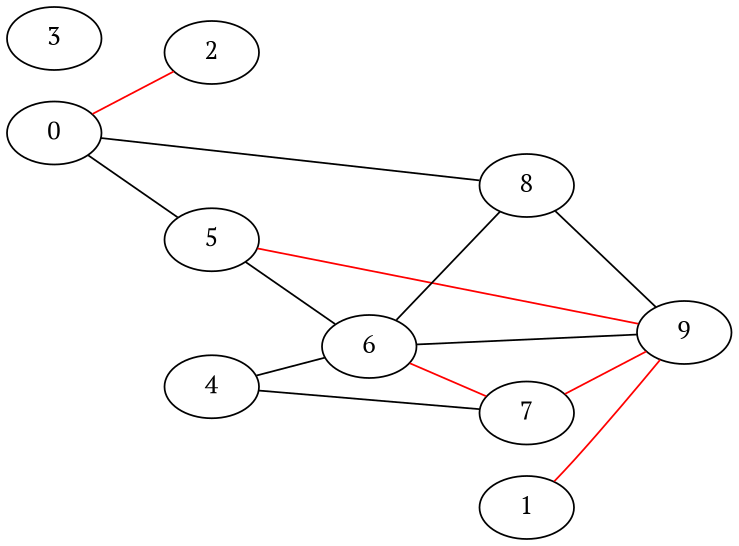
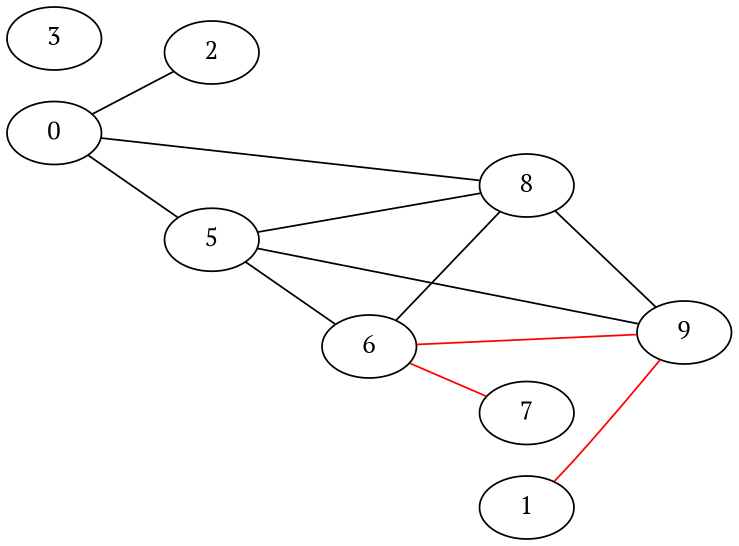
edge "2" -- "0": color red -> black
edge "8" -- "5": added
edge "5" -- "9": color red -> black
edge "9" -- "6": color black -> red
edge "9" -- "7": removed
node "4": removed
